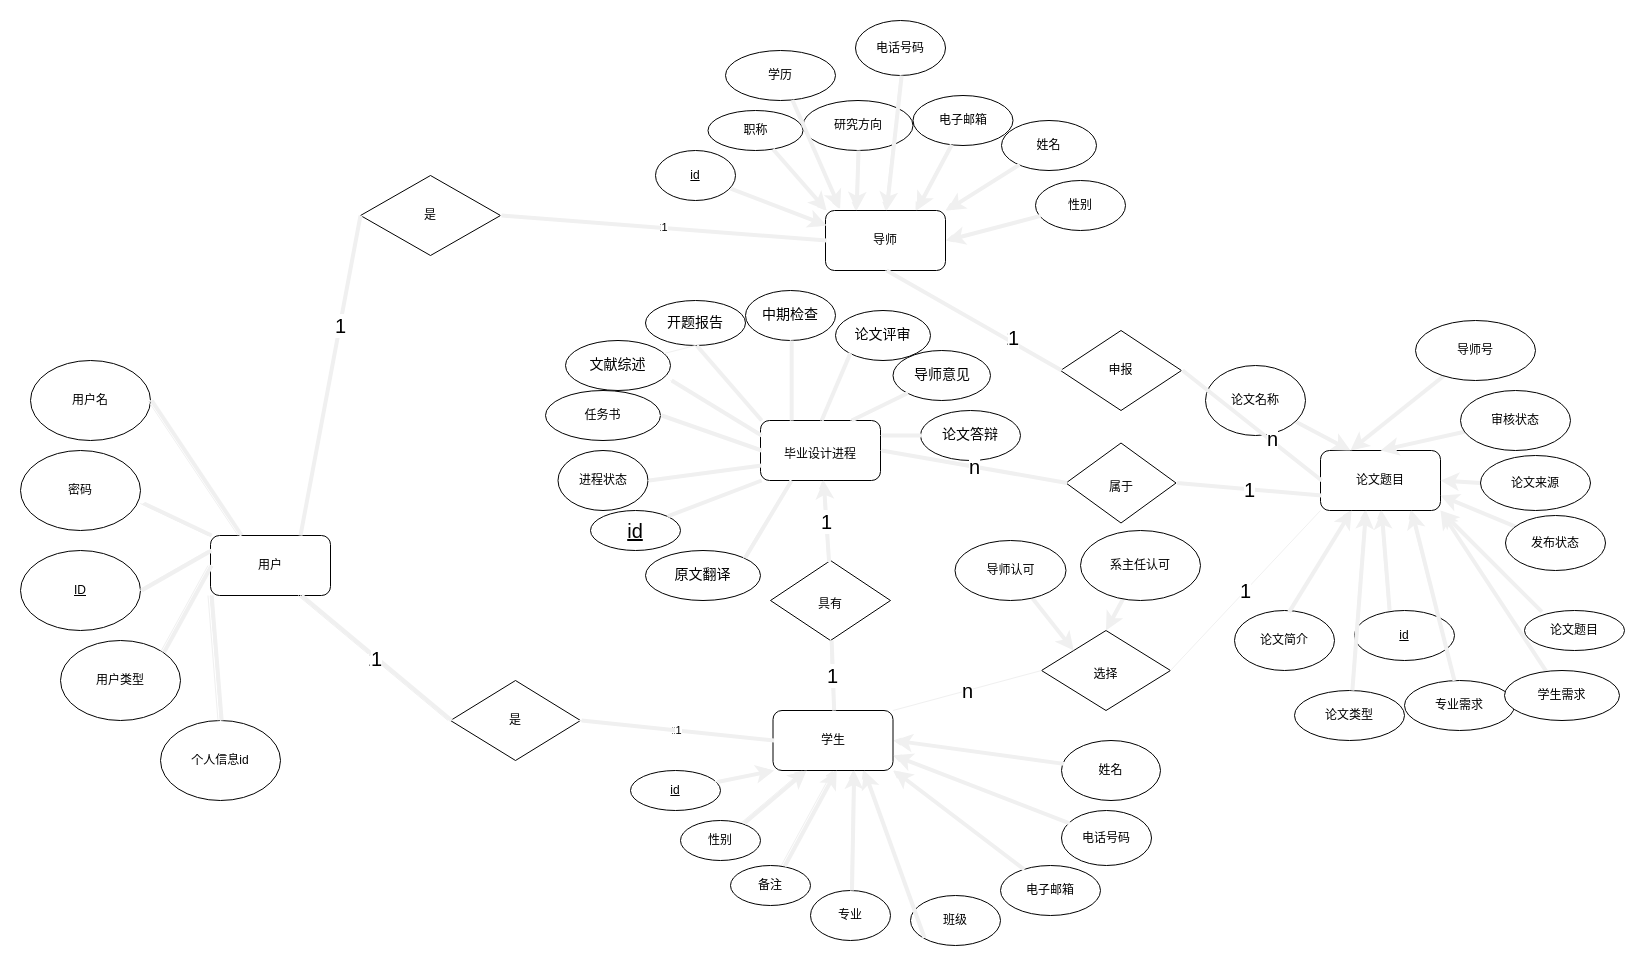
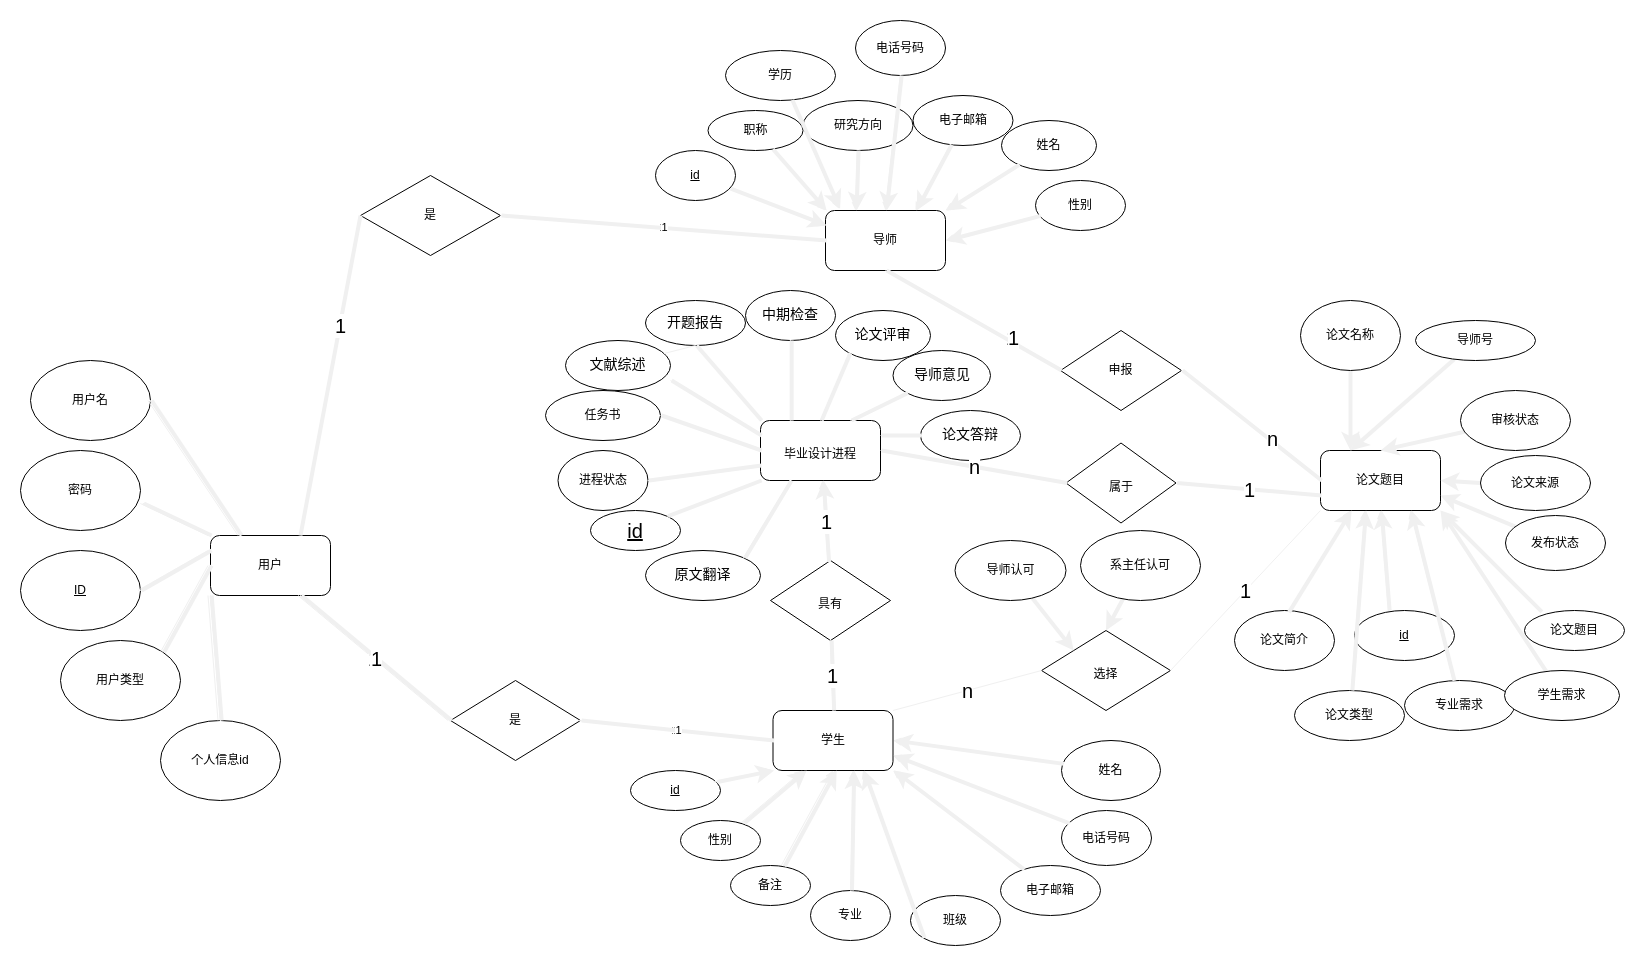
node "导师号": size 120x60 -> 120x40
node "论文名称": moved (1256, 401) -> (1351, 336)
